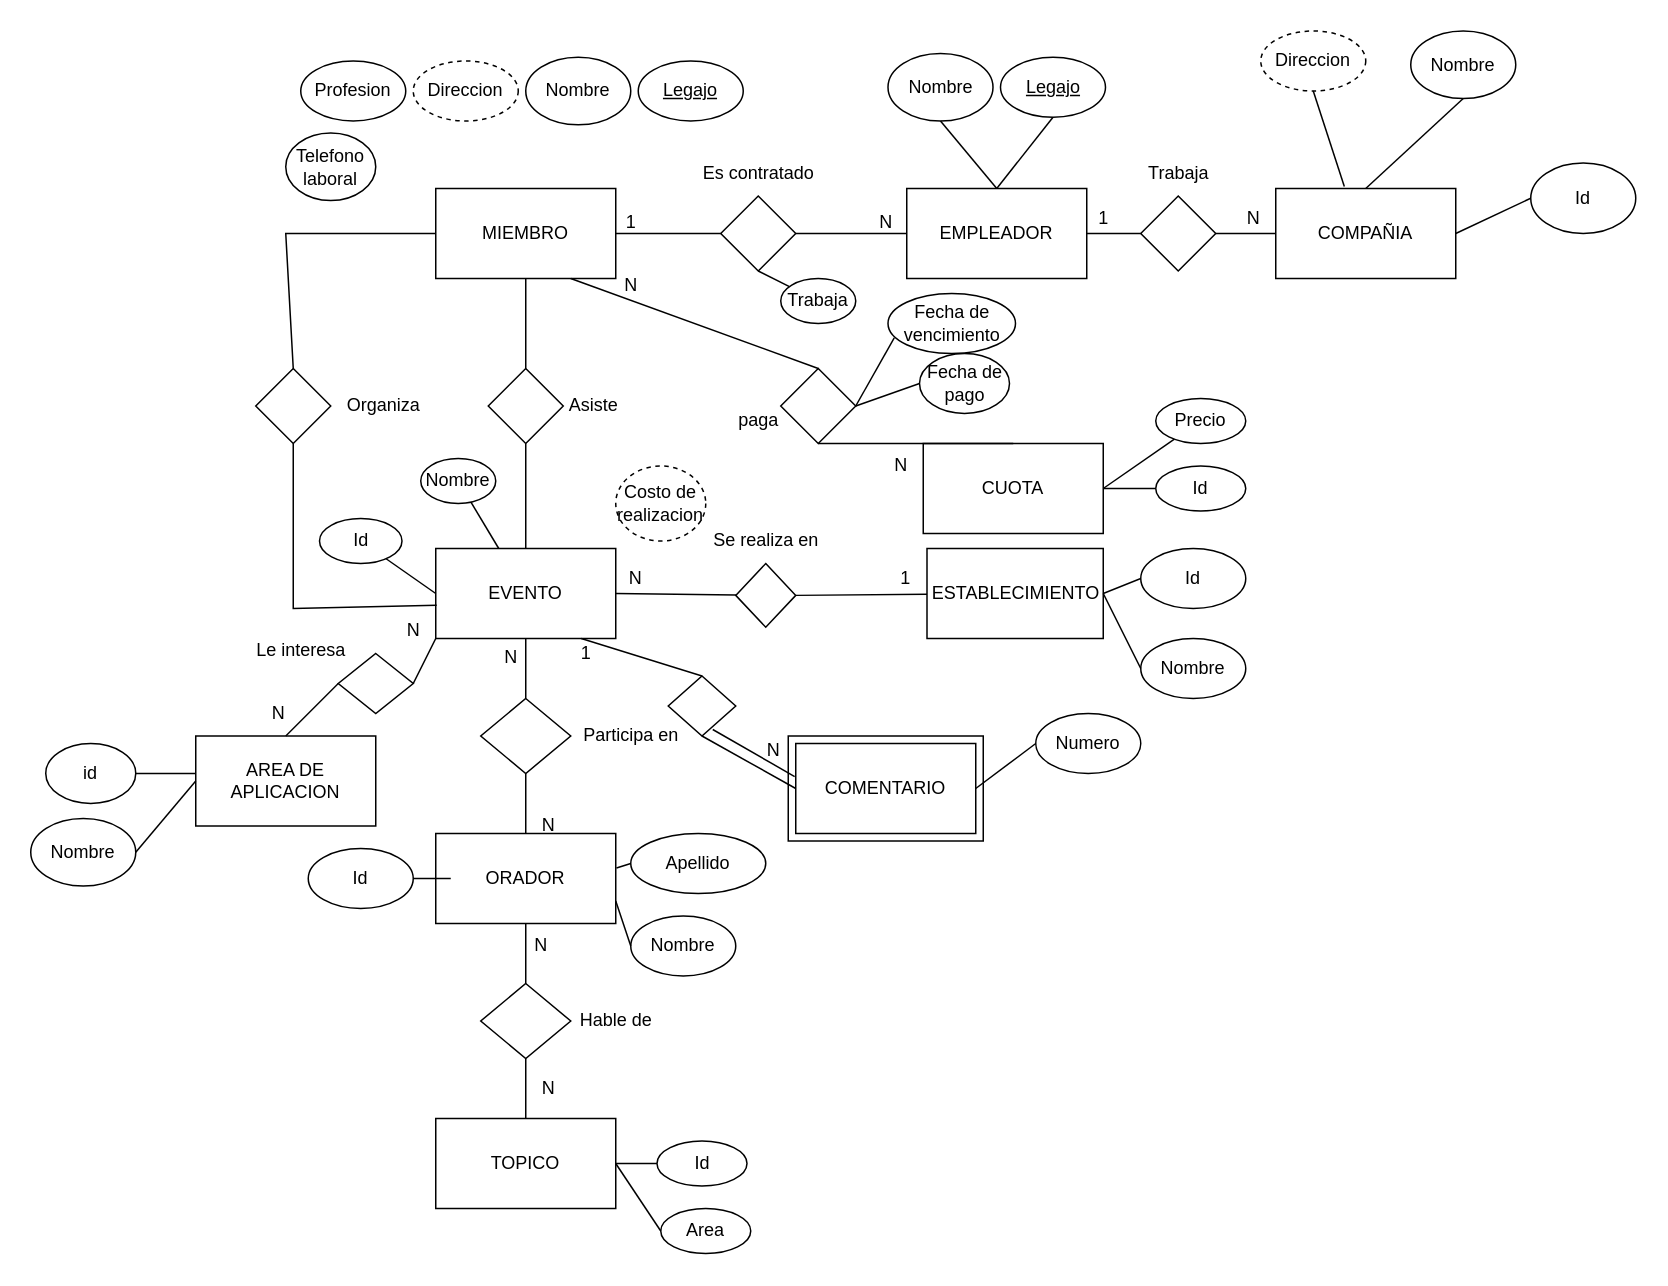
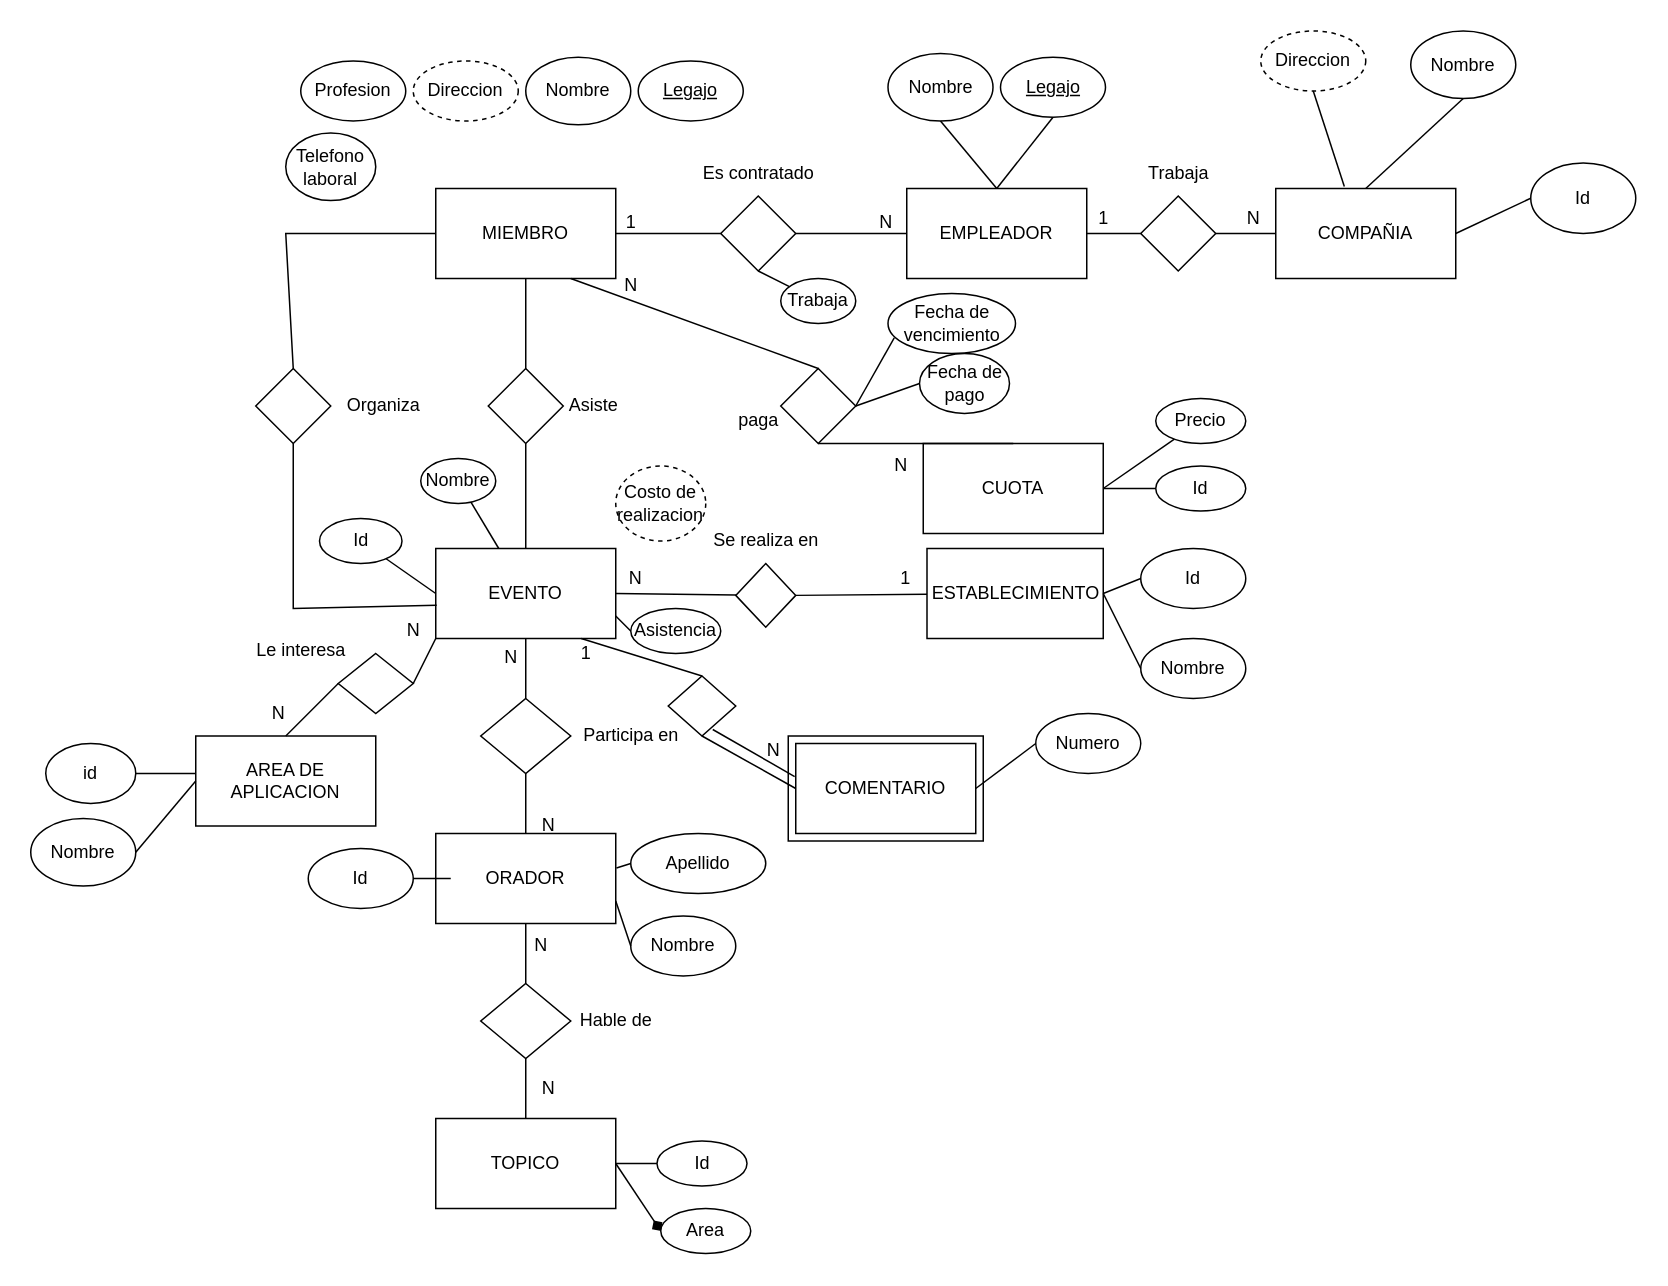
edge "EVENTO" -- "Asistencia": added
node "Asistencia": added
edge "TOPICO" -- "Area": arrowhead none -> diamond
